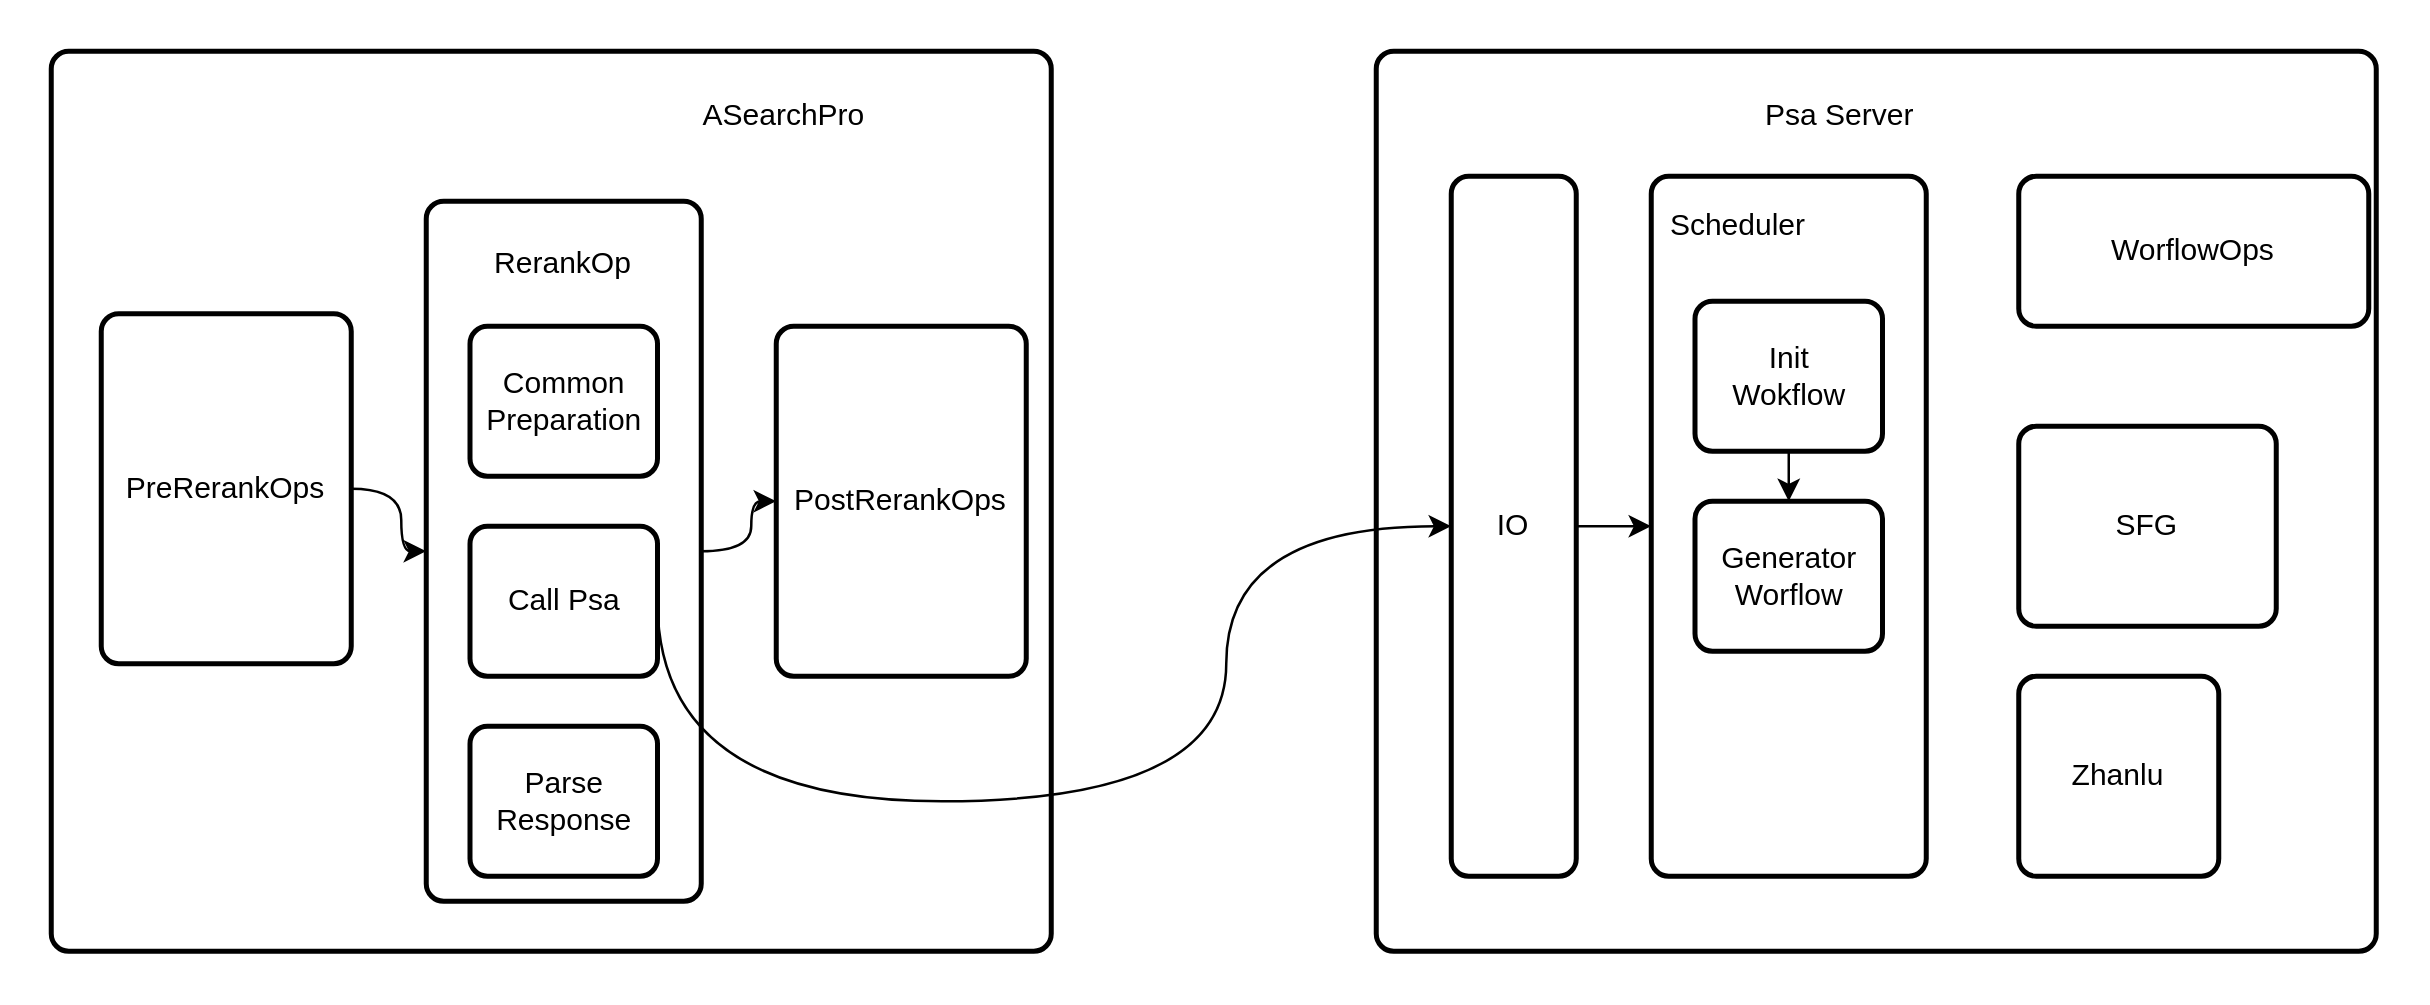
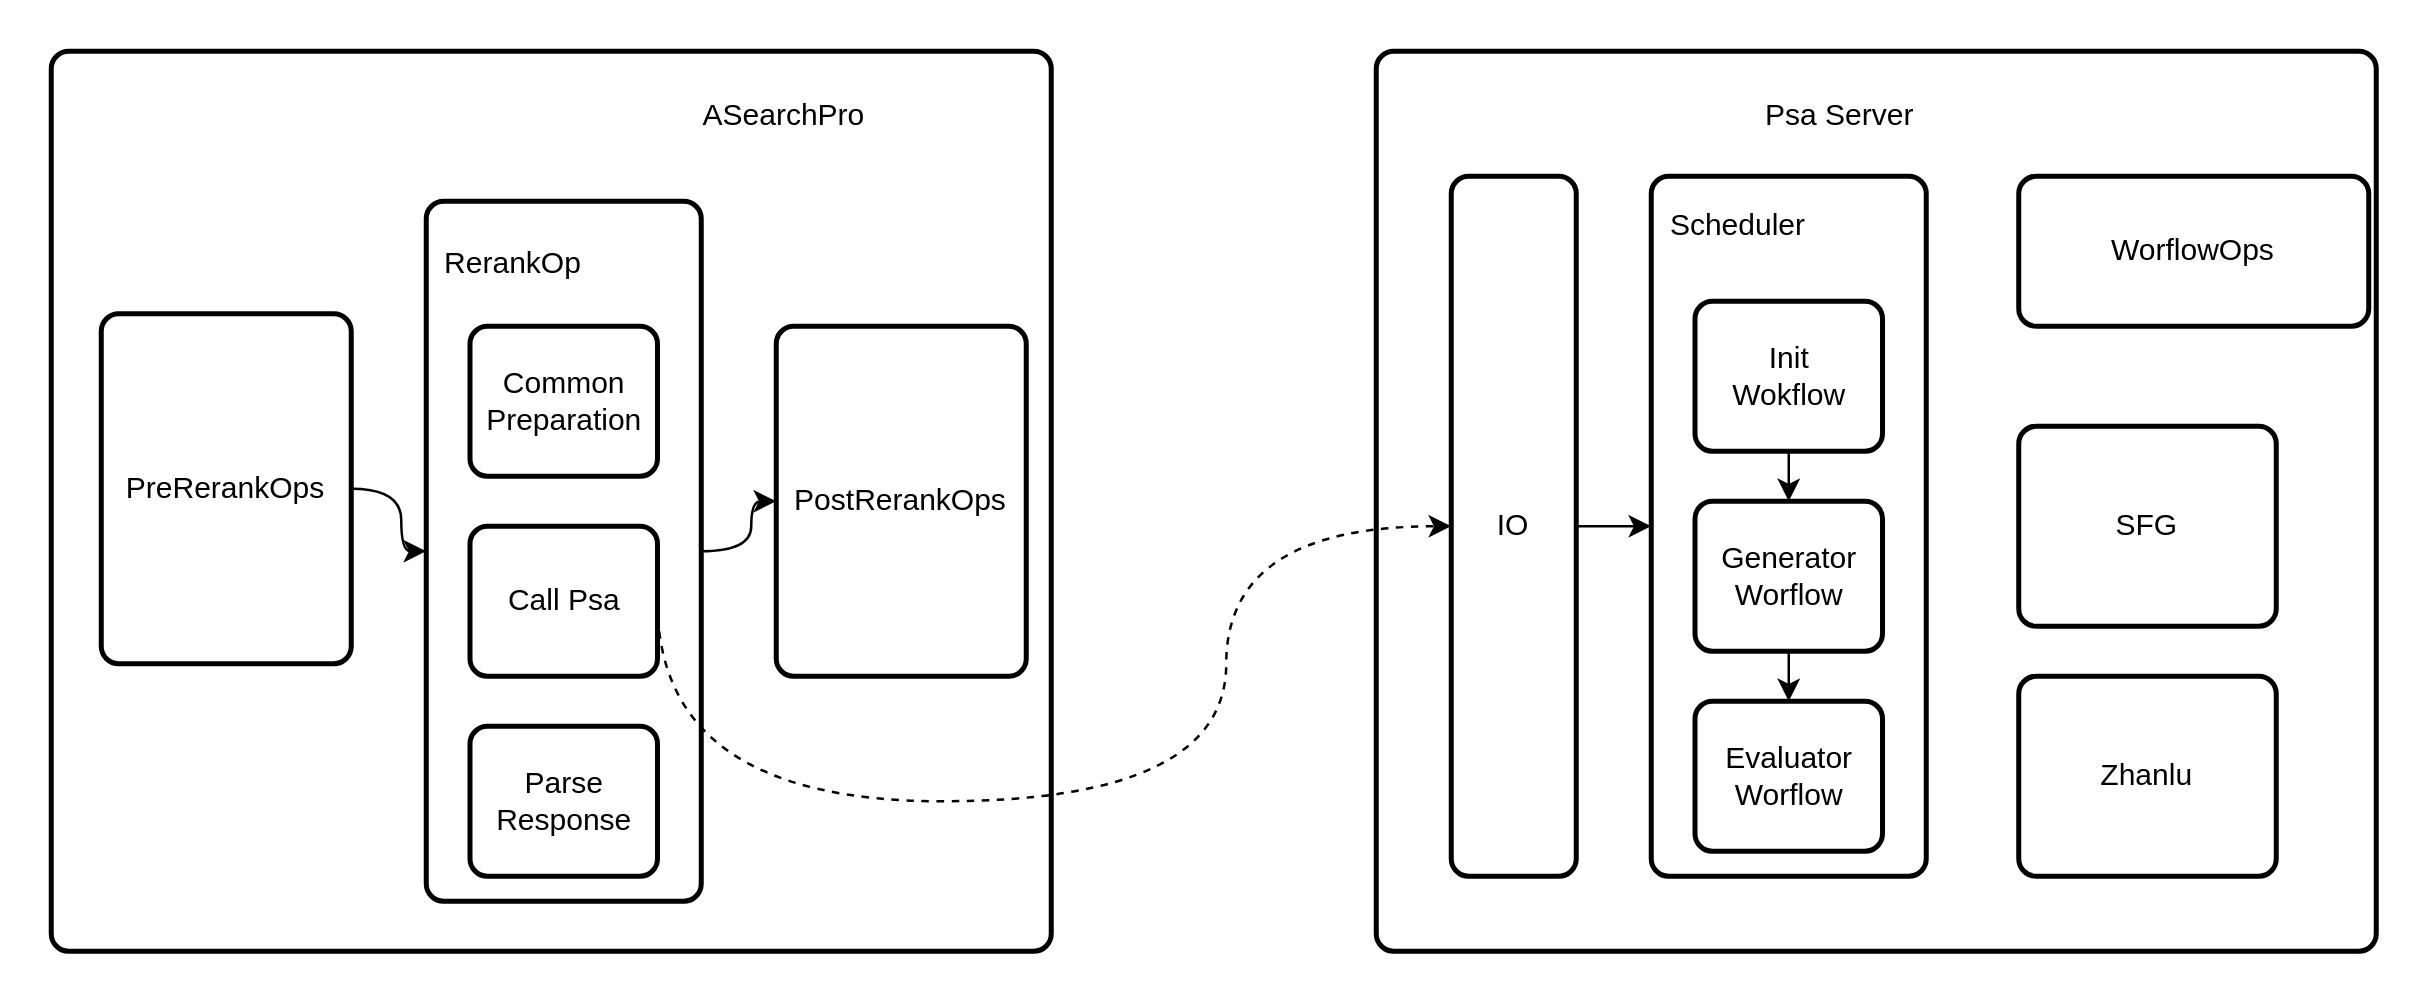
node "RerankOp": moved (564, 264) -> (514, 264)
edge "Generator Worflow" -> "Evaluator Worflow": added
node "Evaluator Worflow": added
node "Zhanlu": size 200x200 -> 258x200
edge "Call Psa" -> "IO": style solid -> dashed
